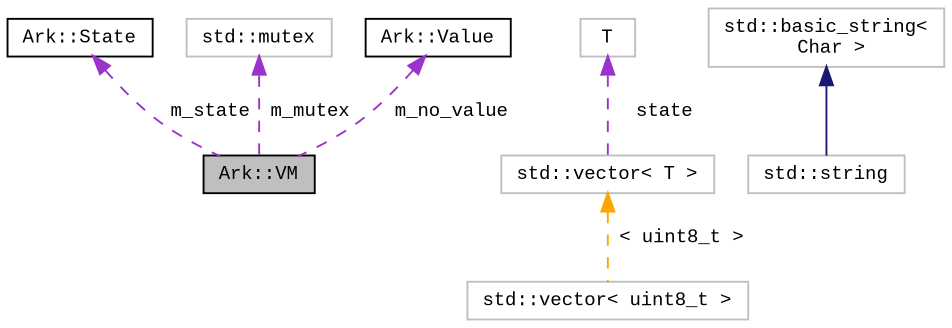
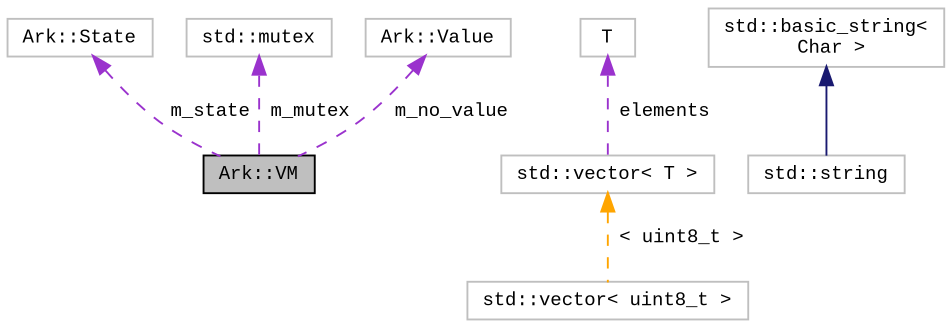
node "Ark::State": color black -> grey75
node "Ark::Value": color black -> grey75
edge "std::vector< T >" -> "T": label " state" -> " elements"
